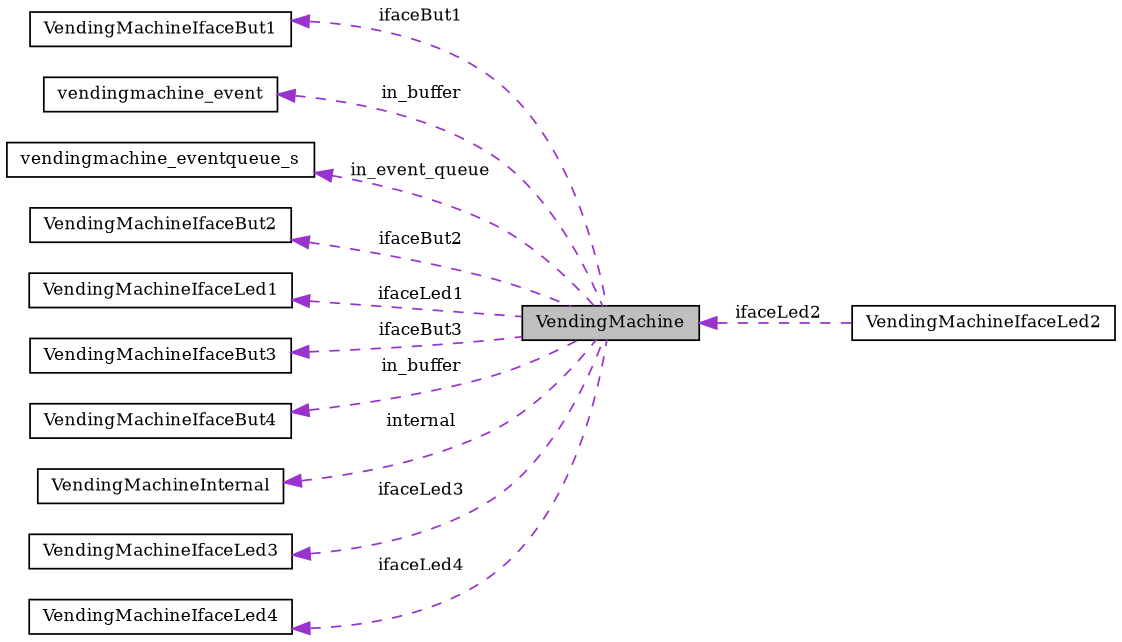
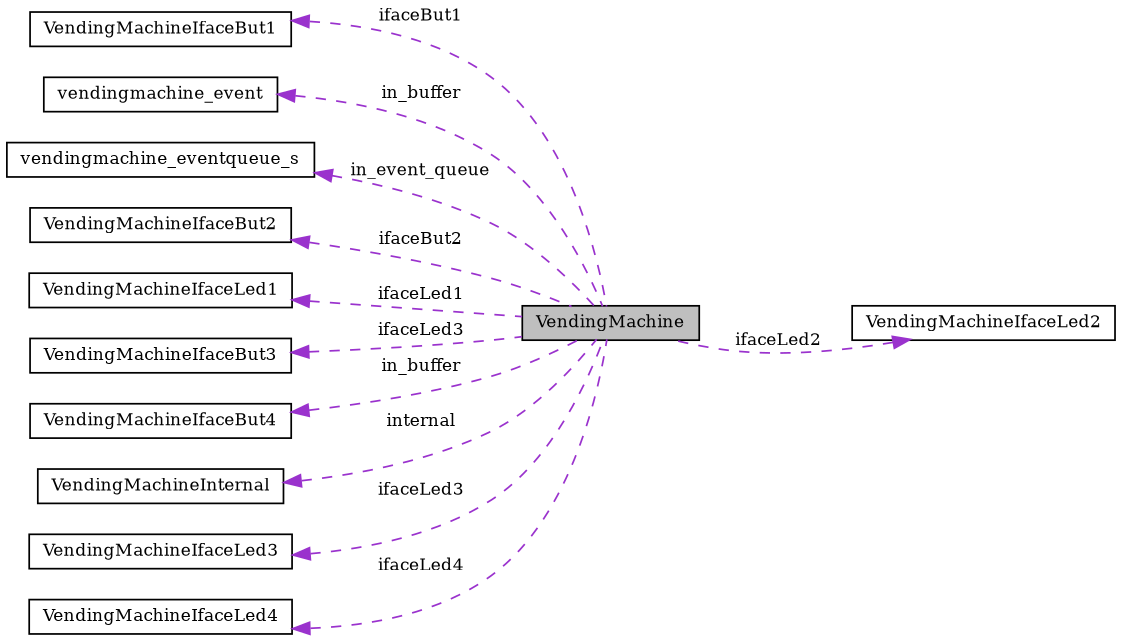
edge "VendingMachineIfaceLed2" -> "VendingMachine": reversed
edge "VendingMachine" -> "VendingMachineIfaceBut3": label " ifaceBut3" -> " ifaceLed3"
